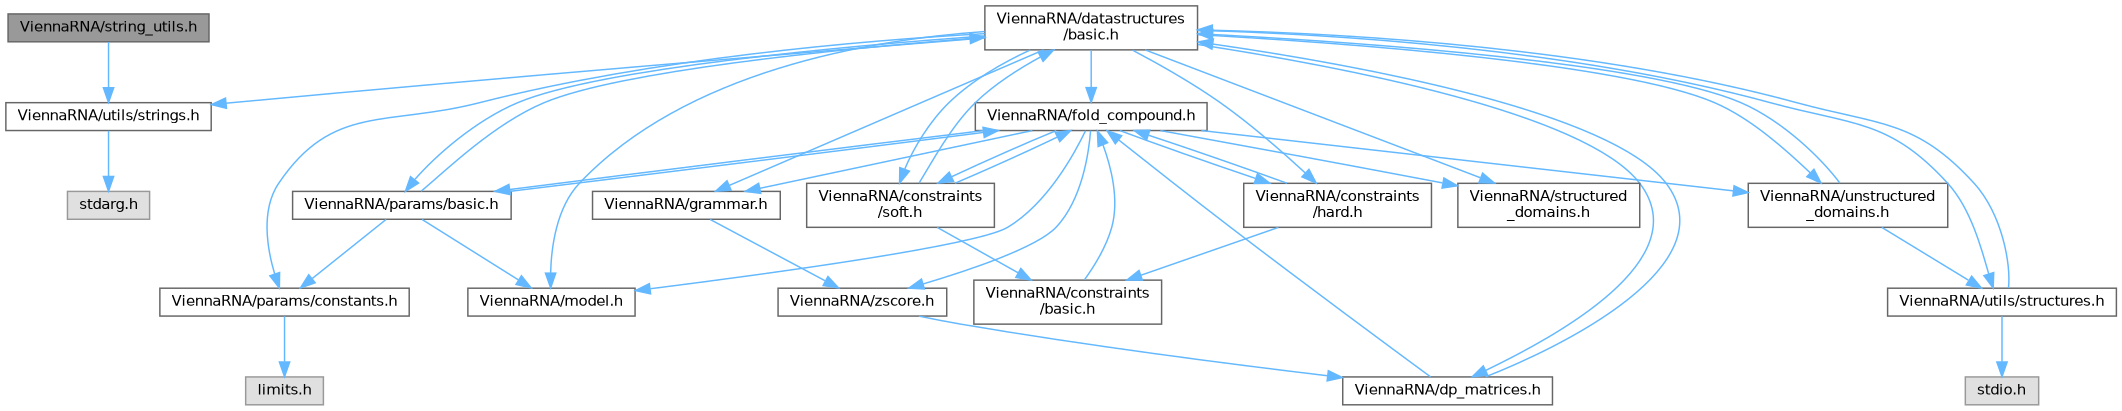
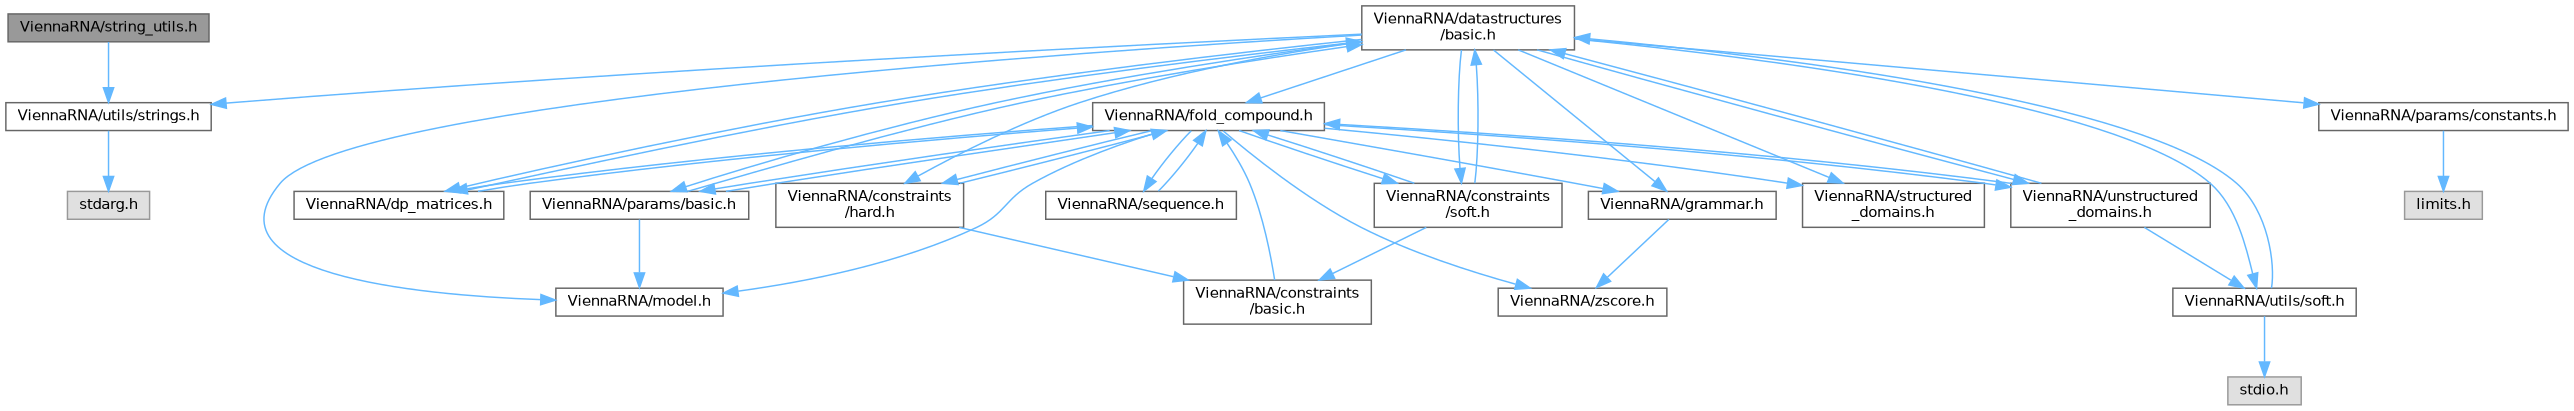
edge "ViennaRNA/unstructured _domains.h" -> "ViennaRNA/fold_compound.h": added
node "ViennaRNA/sequence.h": added
edge "ViennaRNA/params/basic.h" -> "ViennaRNA/params/constants.h": removed
node "ViennaRNA/utils/structures.h": label "ViennaRNA/utils/structures.h" -> "ViennaRNA/utils/soft.h"
edge "ViennaRNA/zscore.h" -> "ViennaRNA/dp_matrices.h": now "ViennaRNA/fold_compound.h" -> "ViennaRNA/dp_matrices.h"
